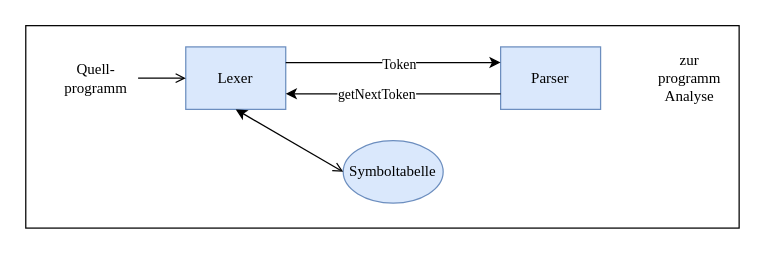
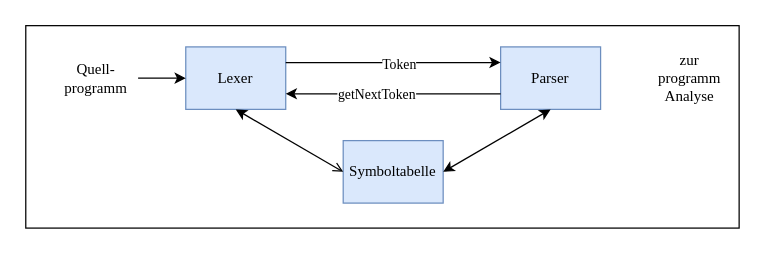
edge "Quell- programm" -> "Lexer": arrowhead open -> classic
edge "Parser" -- "Symboltabelle": added
node "Symboltabelle": shape ellipse -> rectangle
